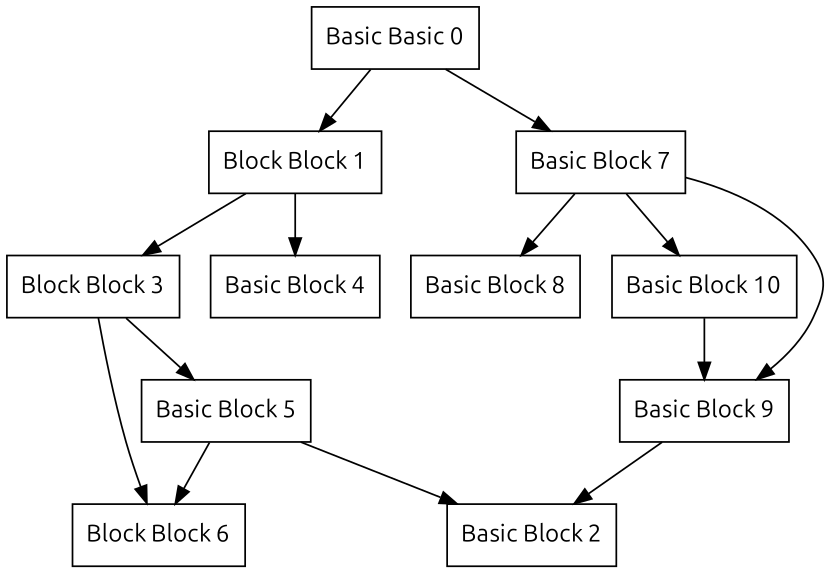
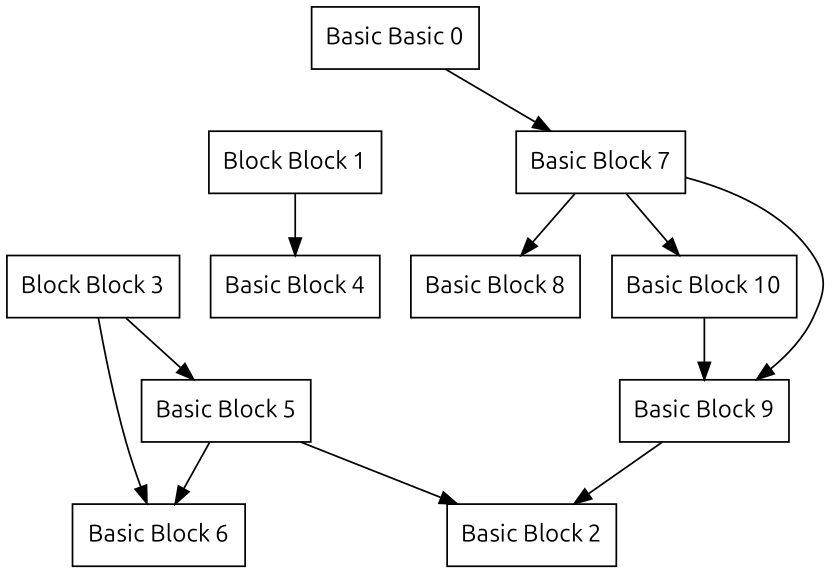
edge "Basic Basic 0" -> "Block Block 1": removed
edge "Block Block 1" -> "Block Block 3": removed
node "Block Block 6": label "Block Block 6" -> "Basic Block 6"
